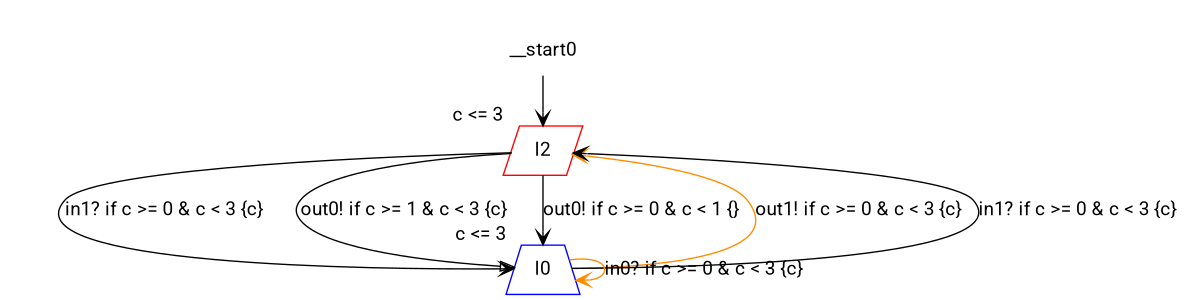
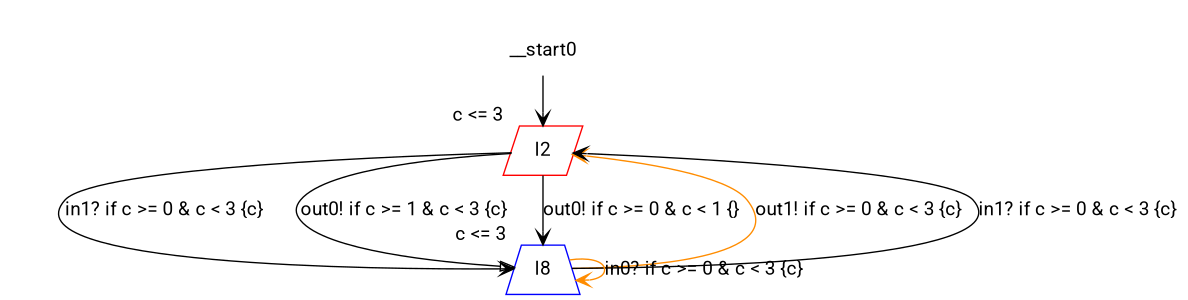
node "l0 c <= 3": label "l0 c <= 3" -> "l8 c <= 3"
